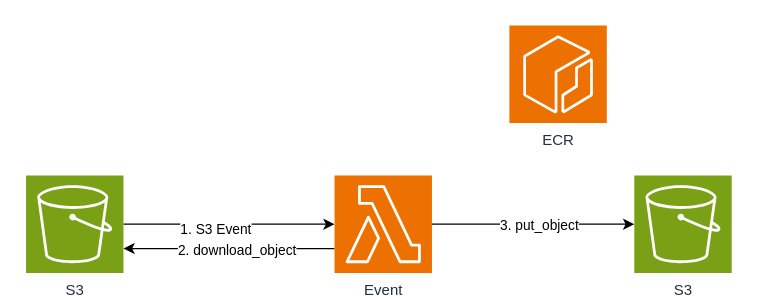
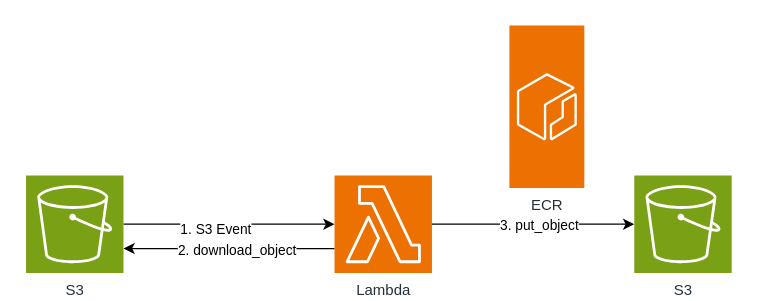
node "ECR": size 98x98 -> 75x163
node "Event": label "Event" -> "Lambda"
